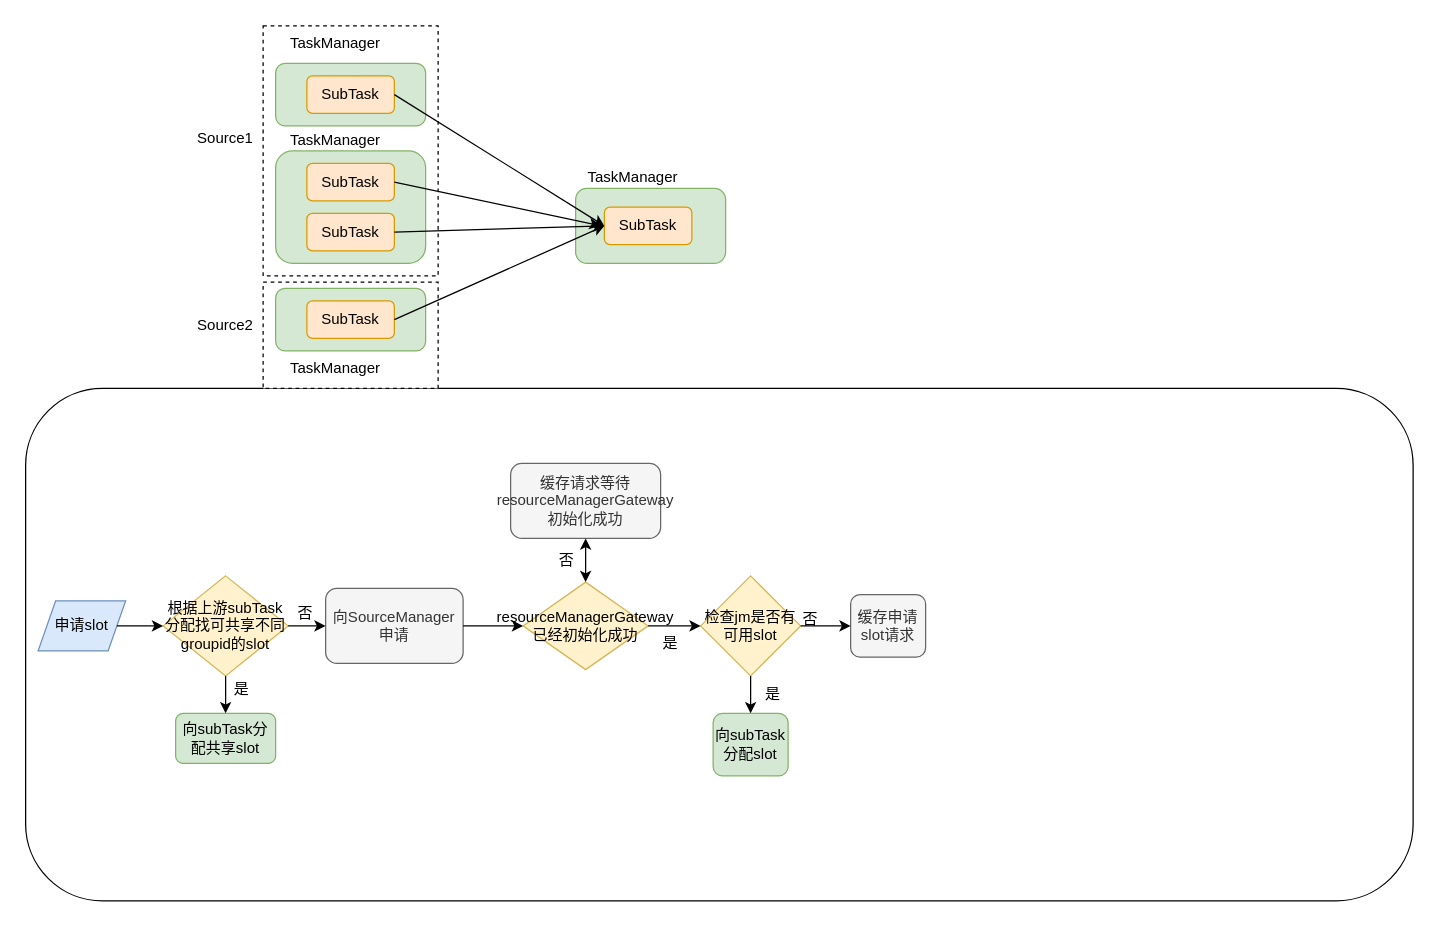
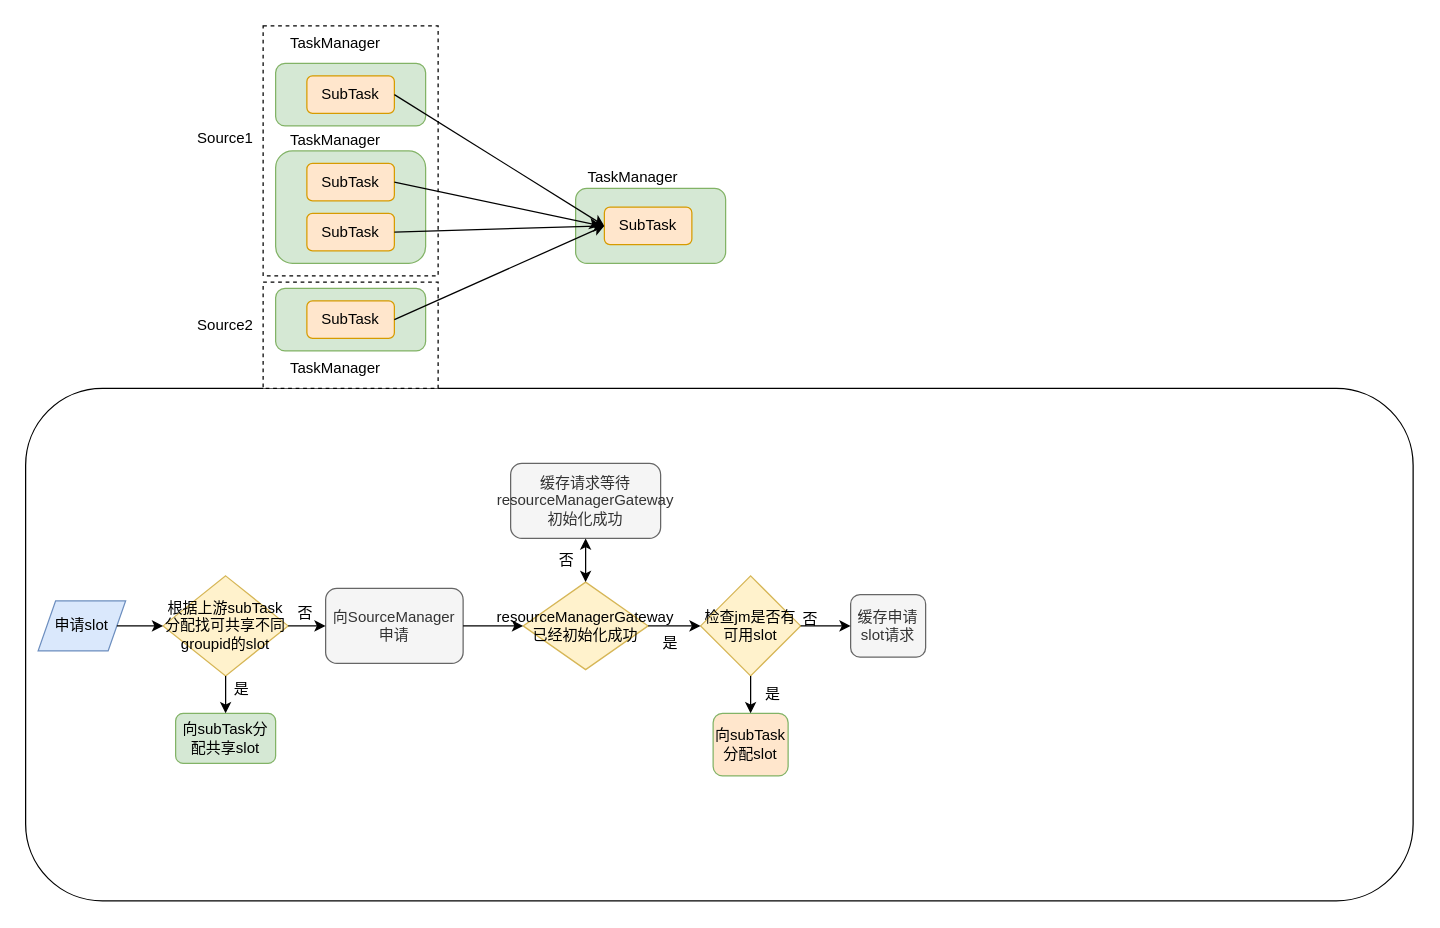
node "向subTask分配slot": fillcolor #d5e8d4 -> #ffe6cc
